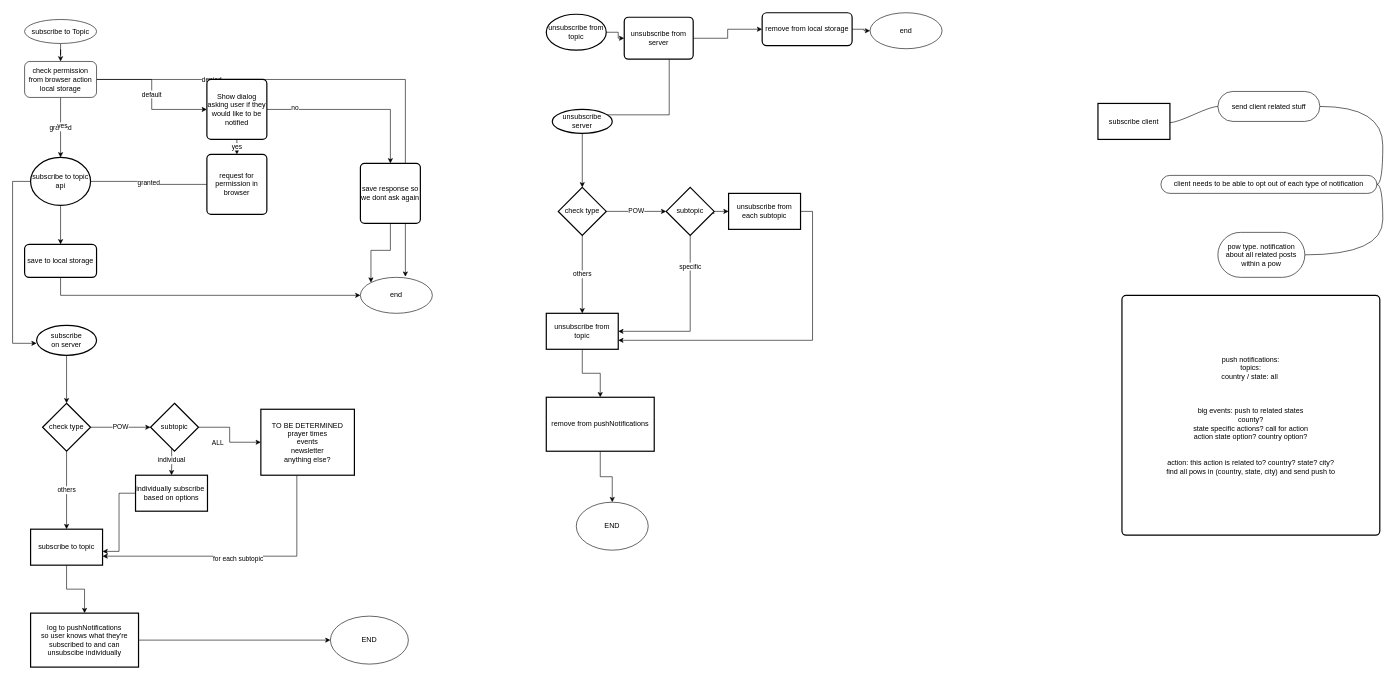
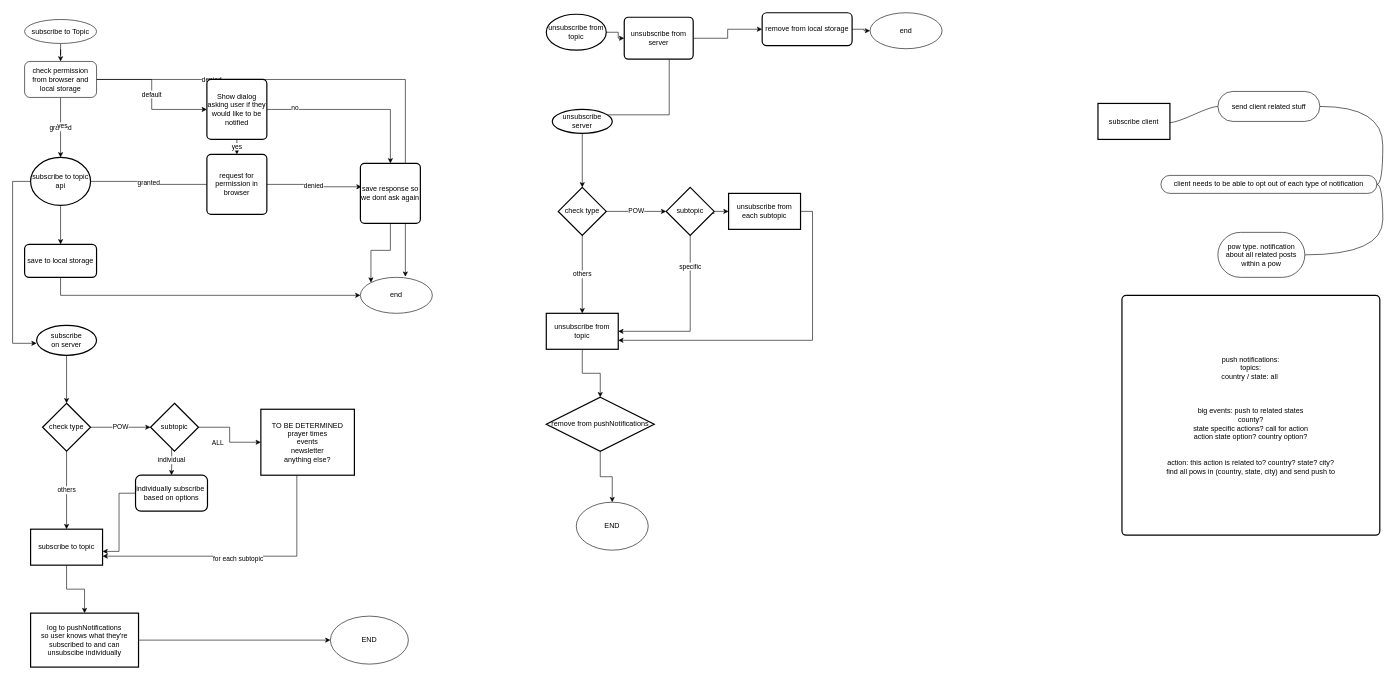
node "check permission from browser action local storage": label "check permission from browser action local storage" -> "check permission from browser and local storage"
edge "request for permission in browser" -> "save response so we dont ask again": added, label "denied"
node "remove from pushNotifications": shape rectangle -> diamond
node "individually subscribe based on options": shape rectangle -> rounded rectangle
